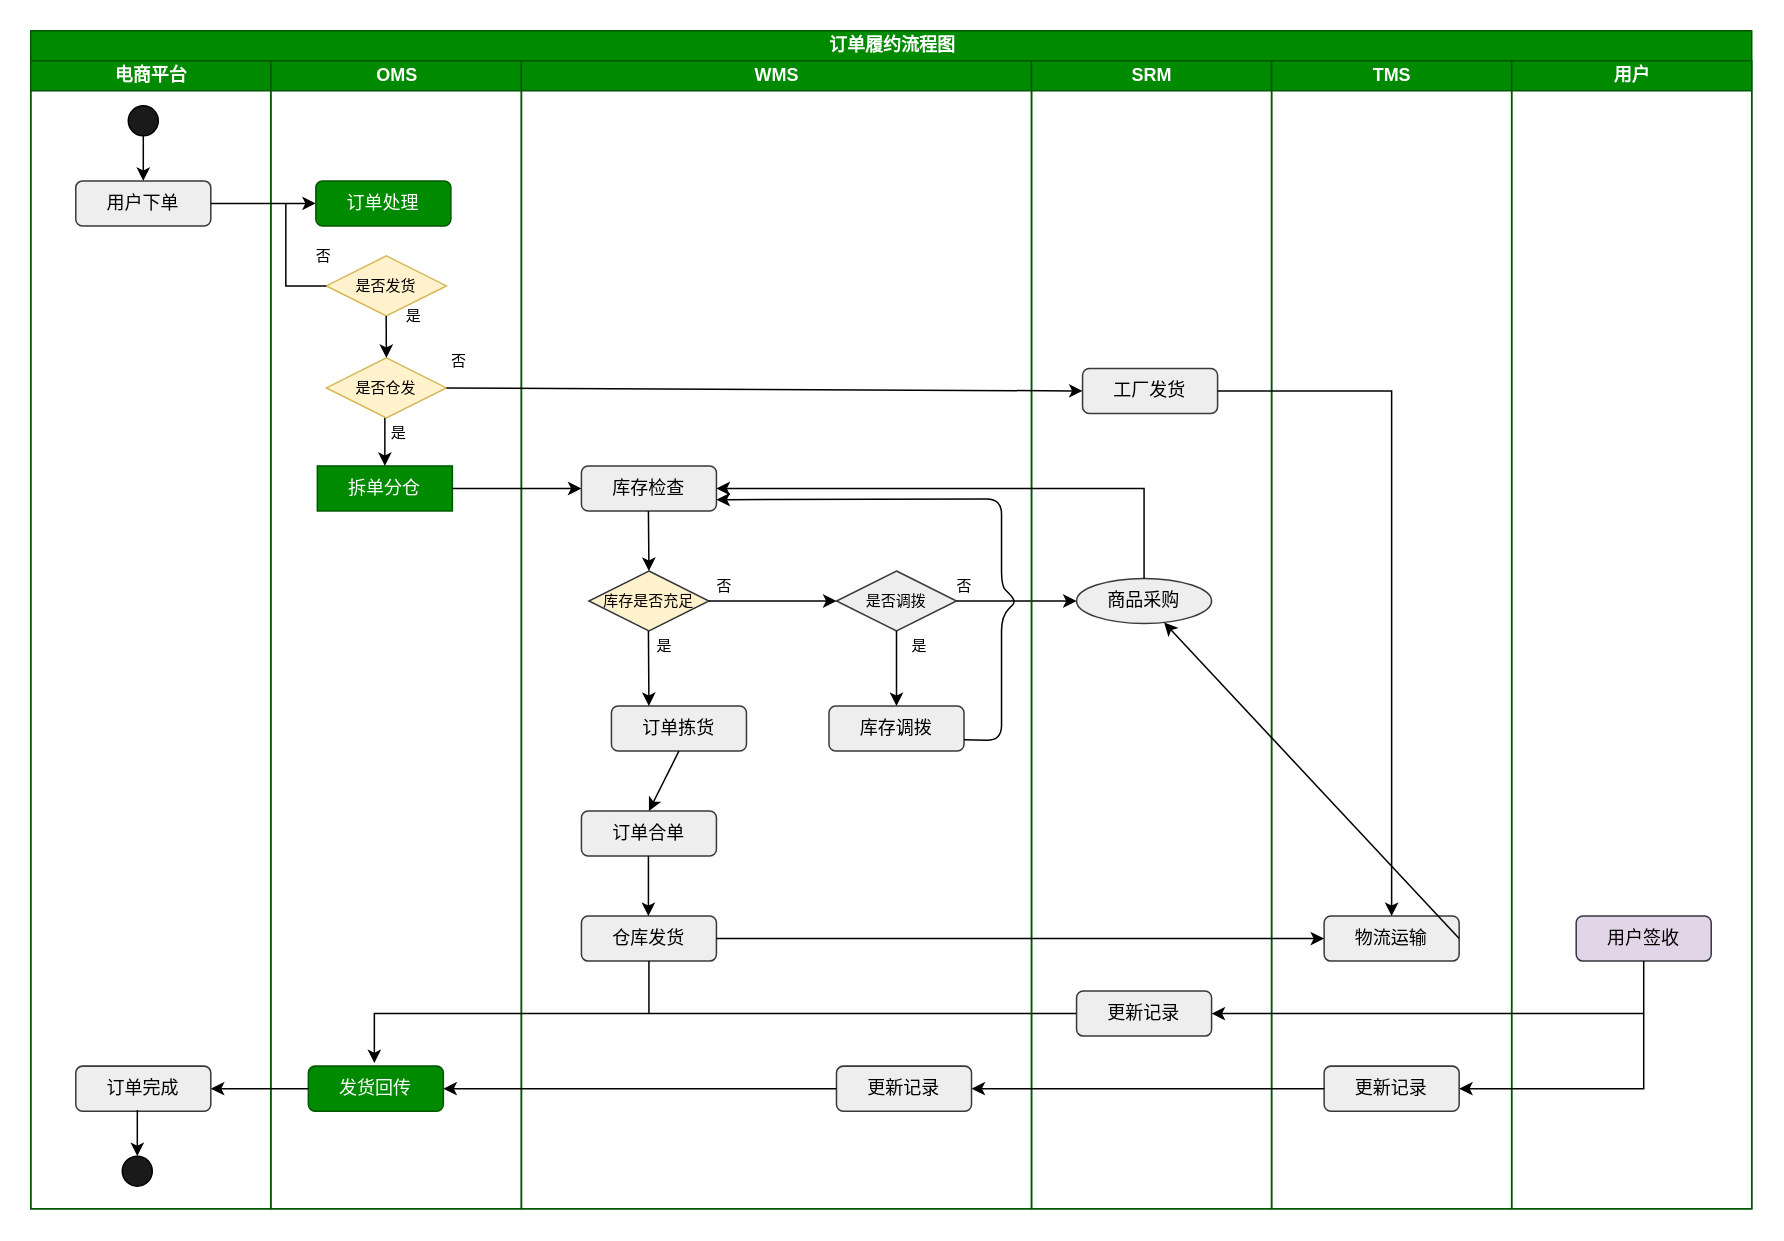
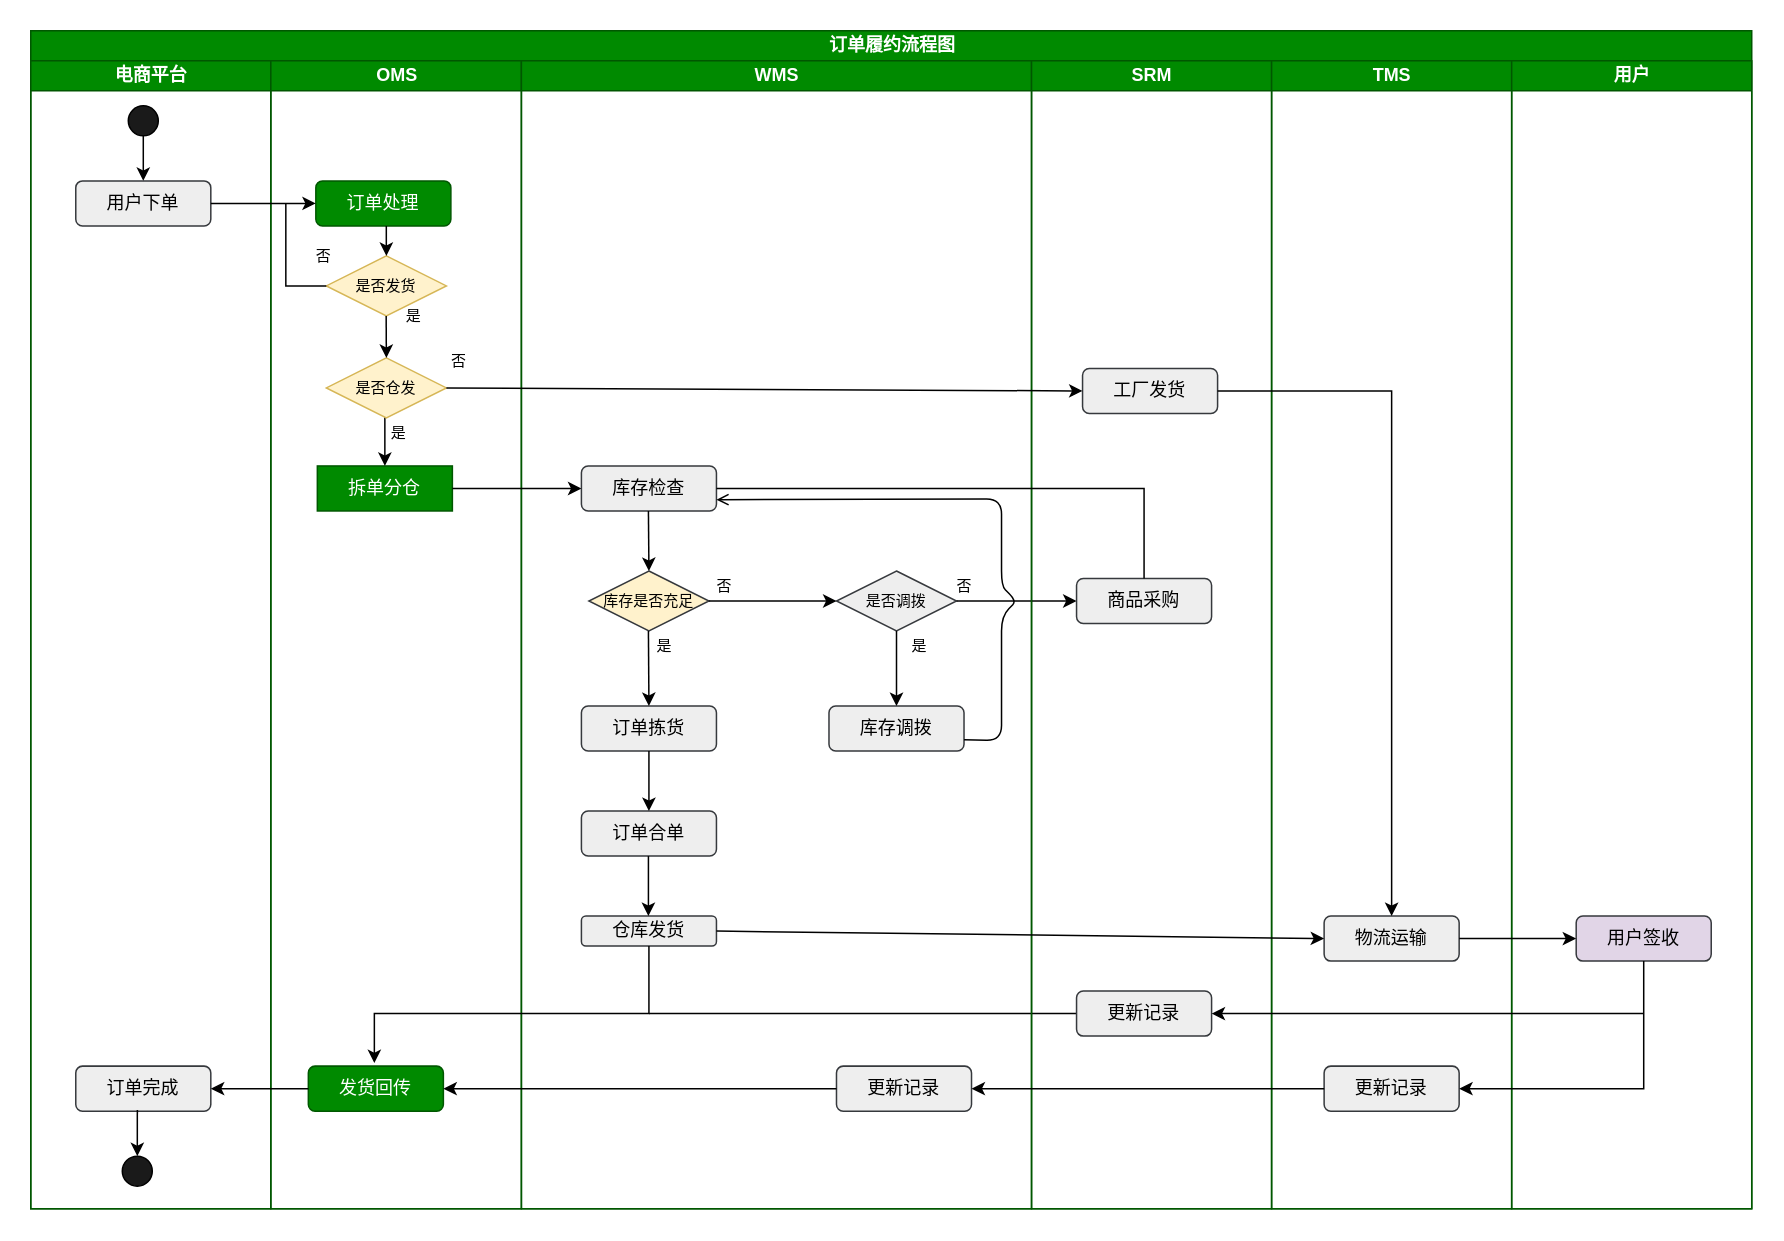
edge "订单处理" -> "是否发货": added
edge "商品采购" -> "库存检查": arrowhead classic -> none
edge "库存调拨" -> "库存检查": arrowhead classic -> open
node "商品采购": shape ellipse -> rounded rectangle
node "订单拣货": moved (679, 728) -> (649, 728)
edge "物流运输" -> "商品采购": now "物流运输" -> "用户签收"
node "仓库发货": size 135x45 -> 135x30
